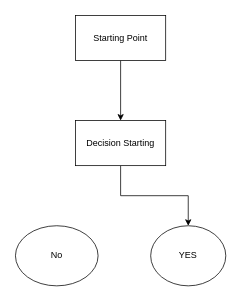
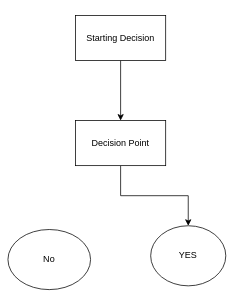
node "Starting Point": label "Starting Point" -> "Starting Decision"
node "Decision Starting": label "Decision Starting" -> "Decision Point"
node "No": moved (57, 255) -> (49, 259)
